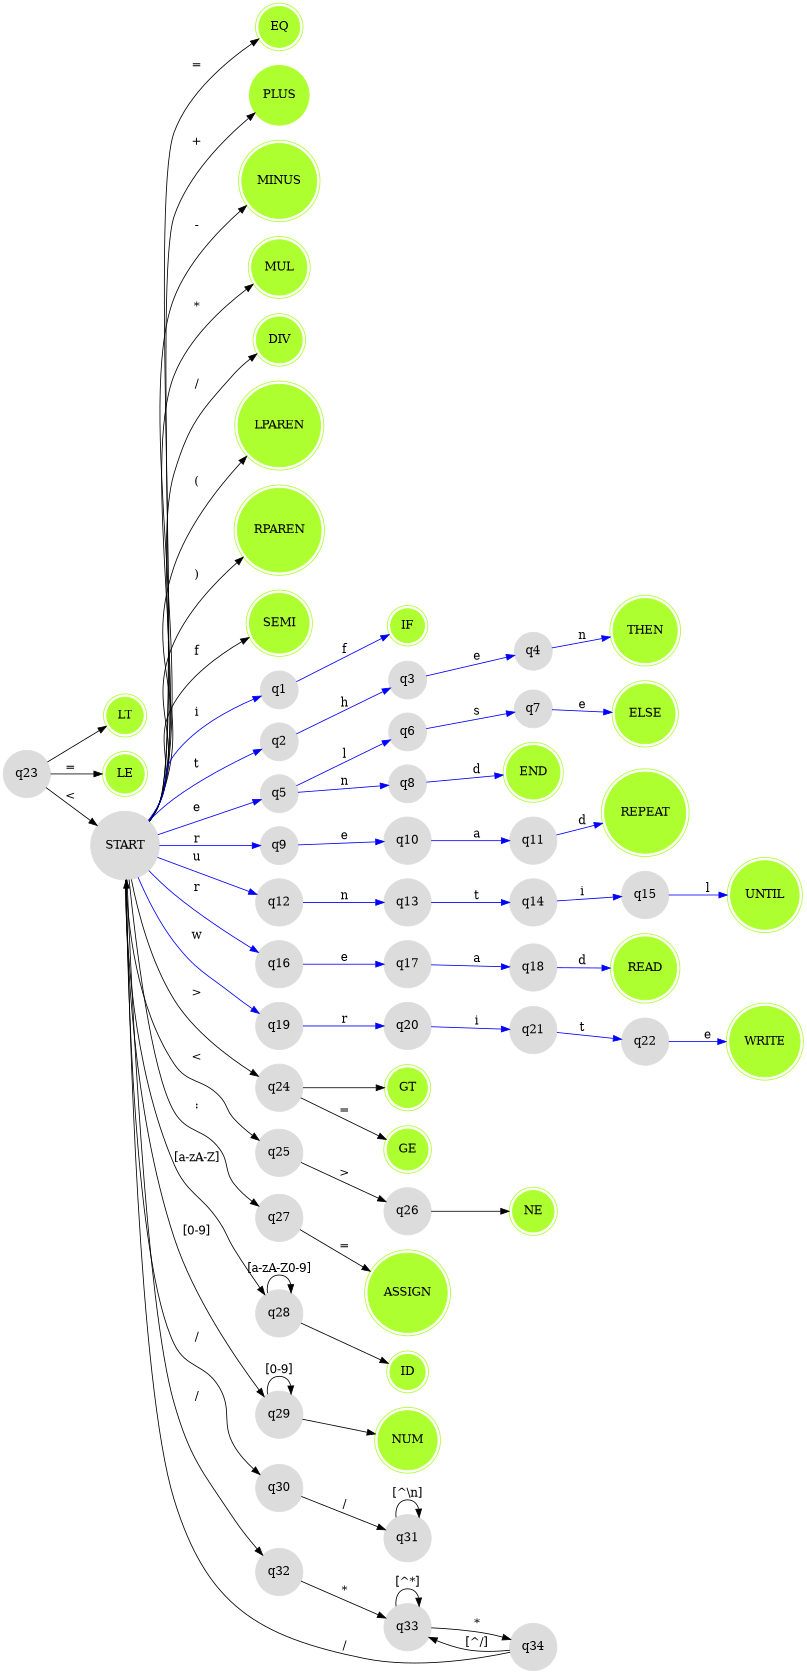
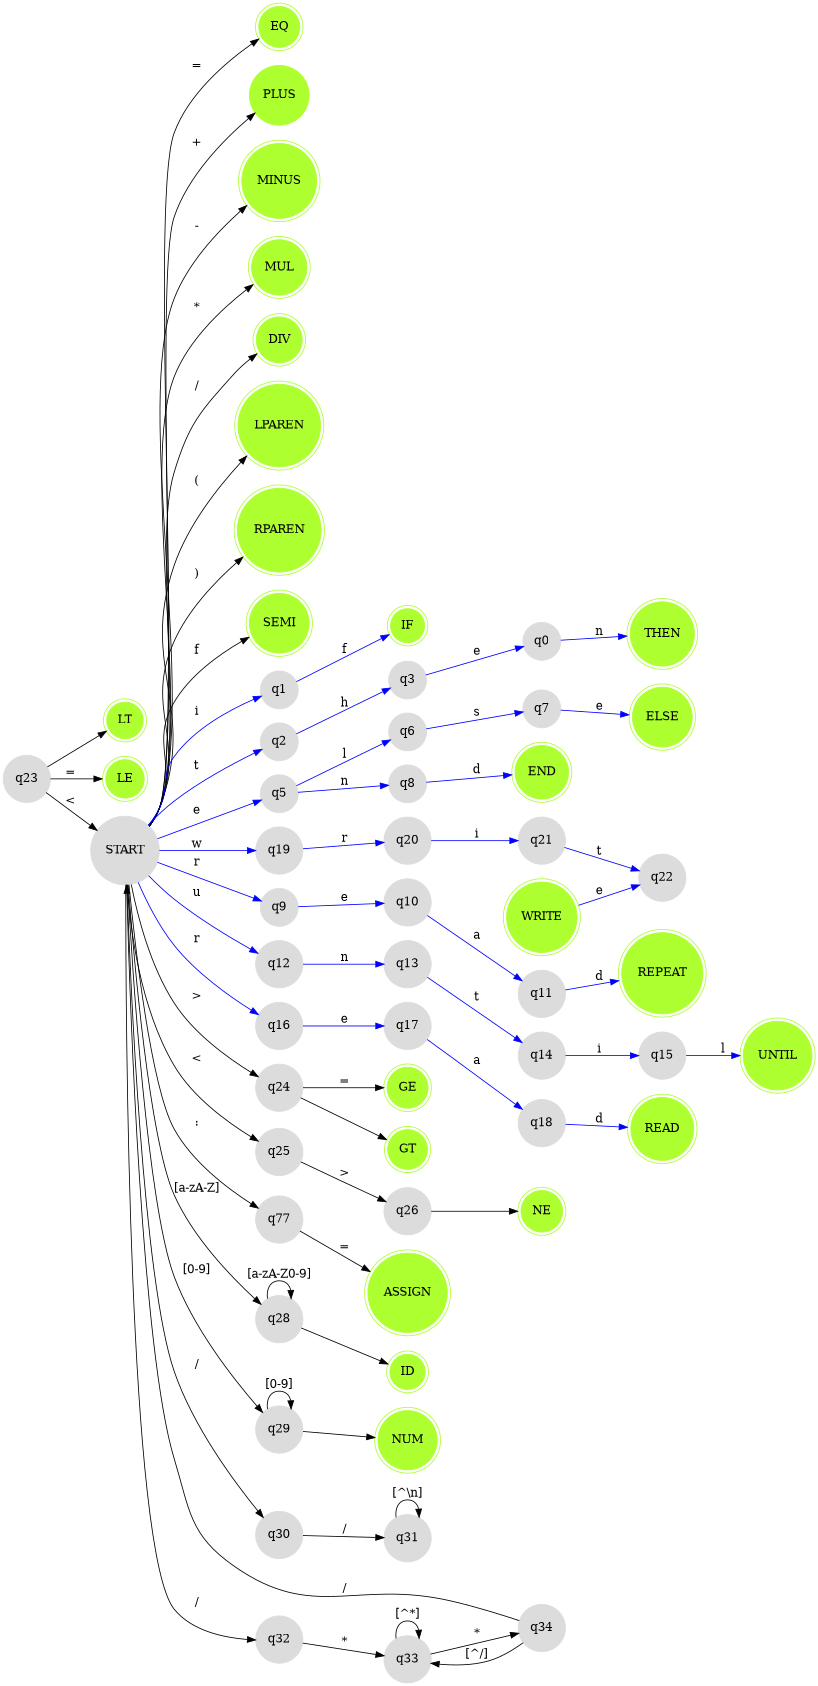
node "q4": label "q4" -> "q0"
edge "q22" -> "WRITE": reversed
node "q27": label "q27" -> "q77"
